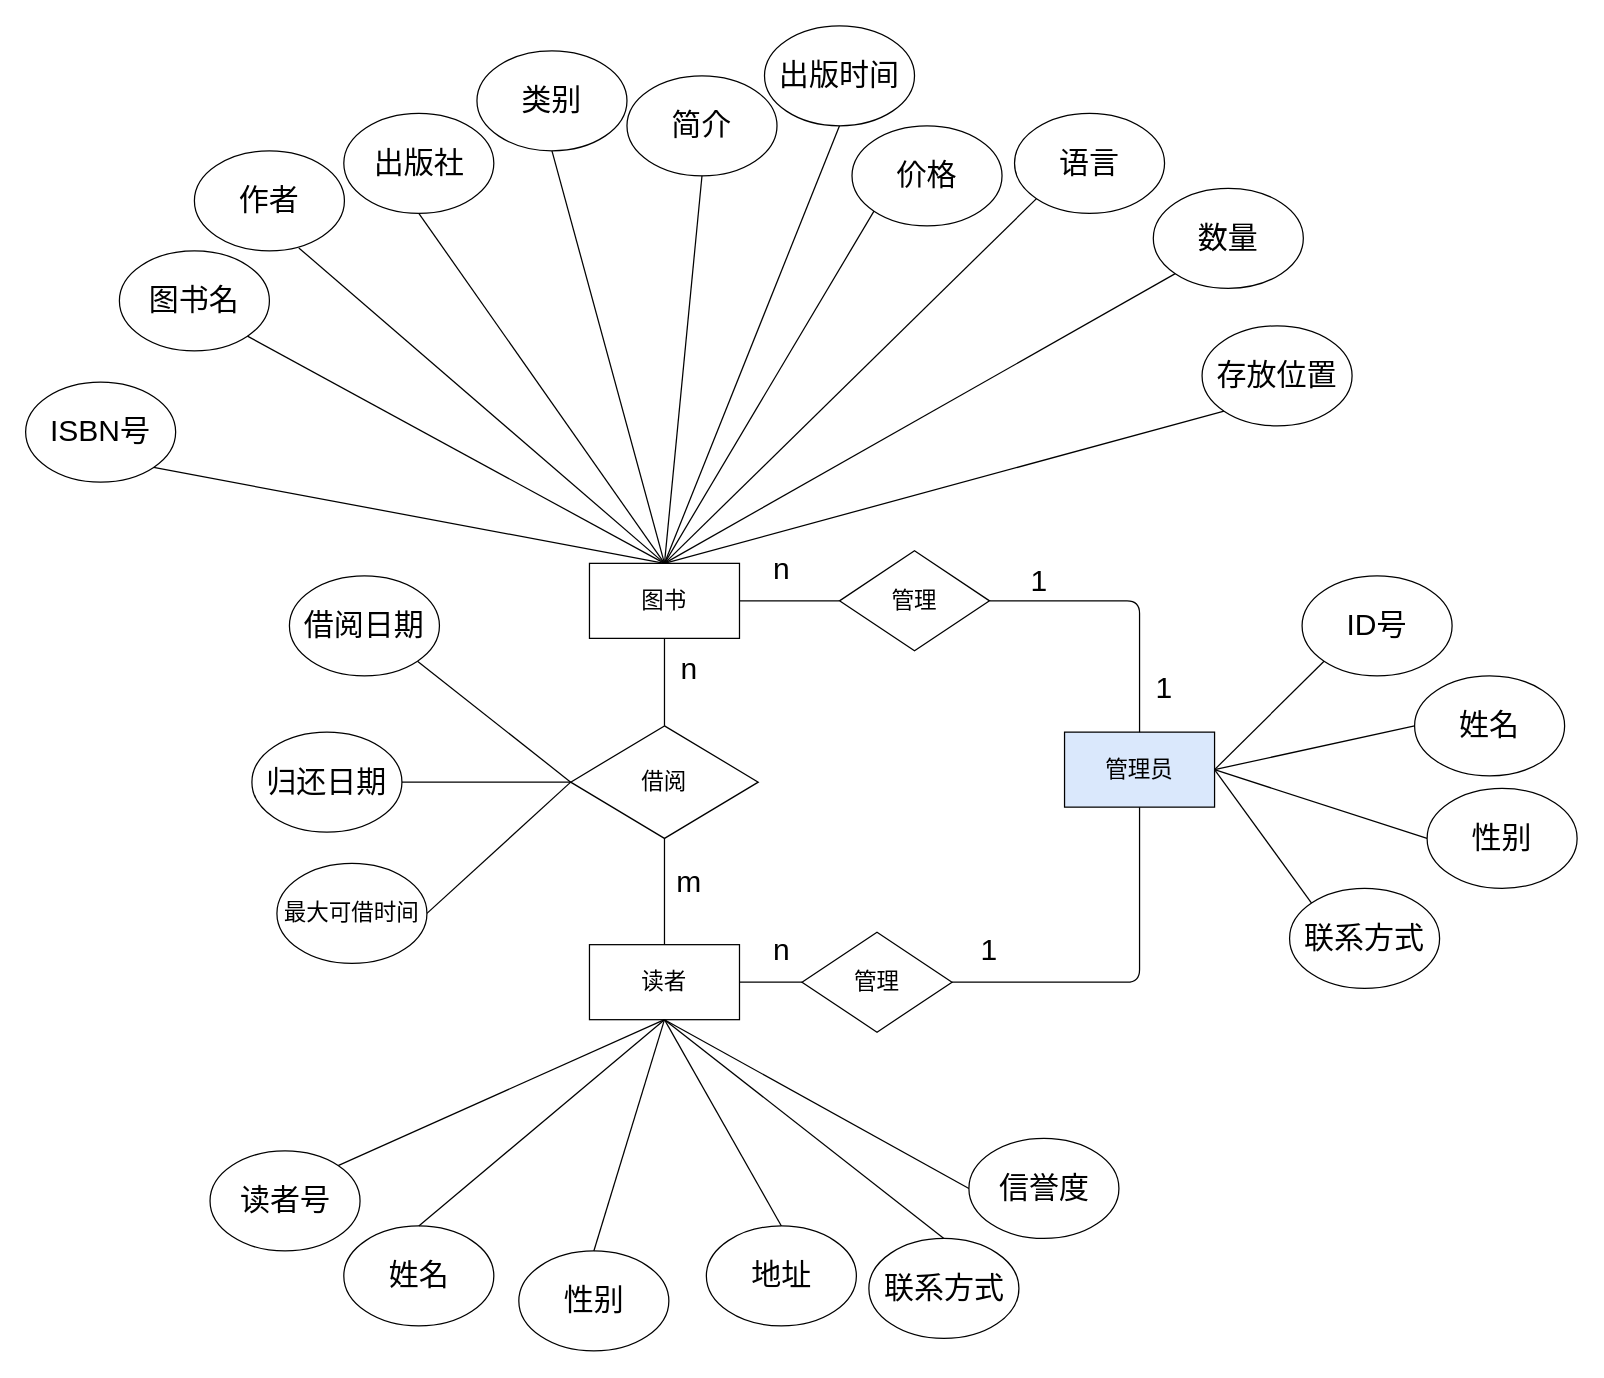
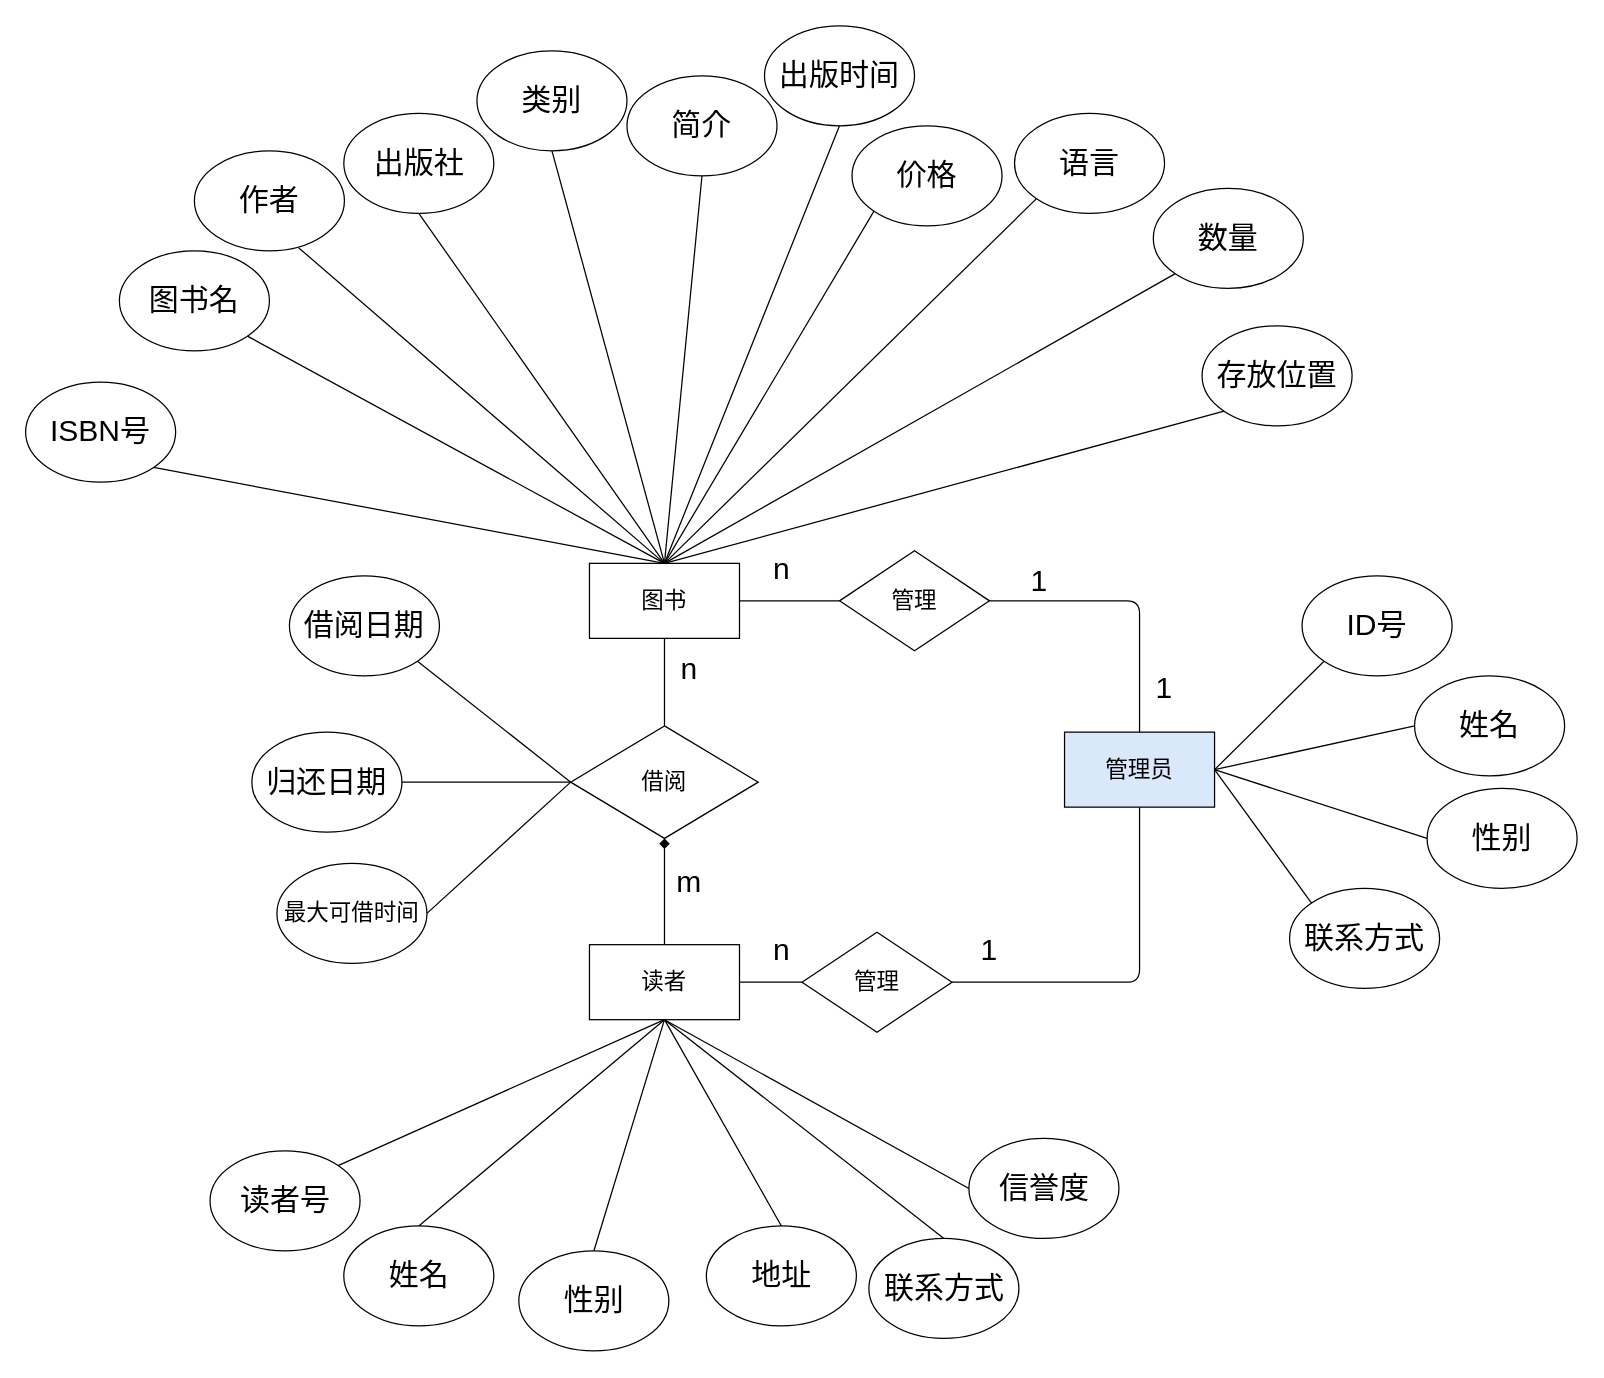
edge "借阅" -- "读者": arrowhead none -> diamond
